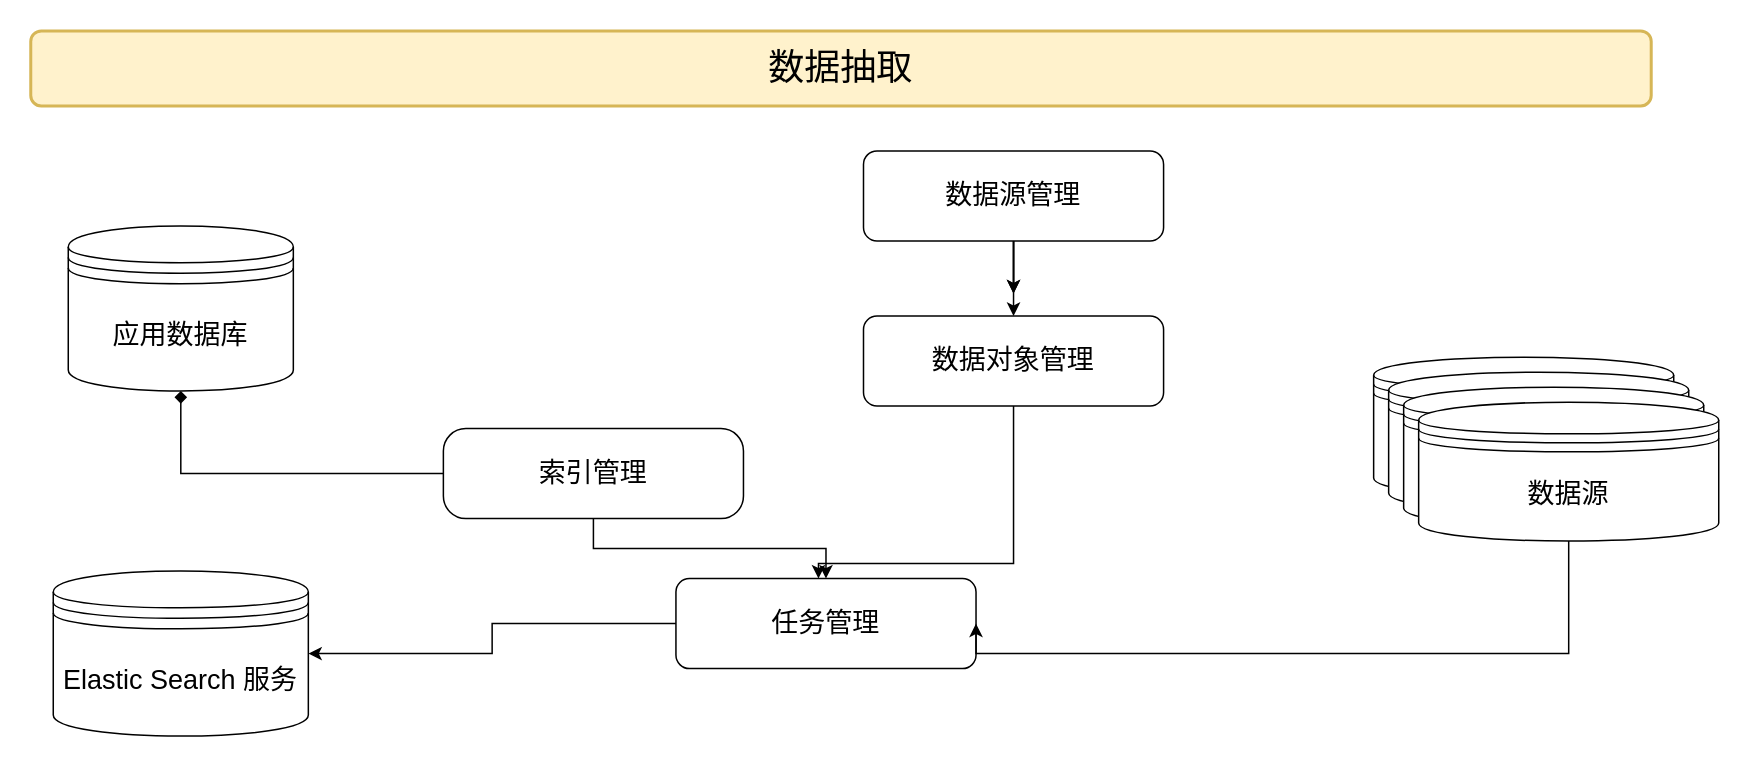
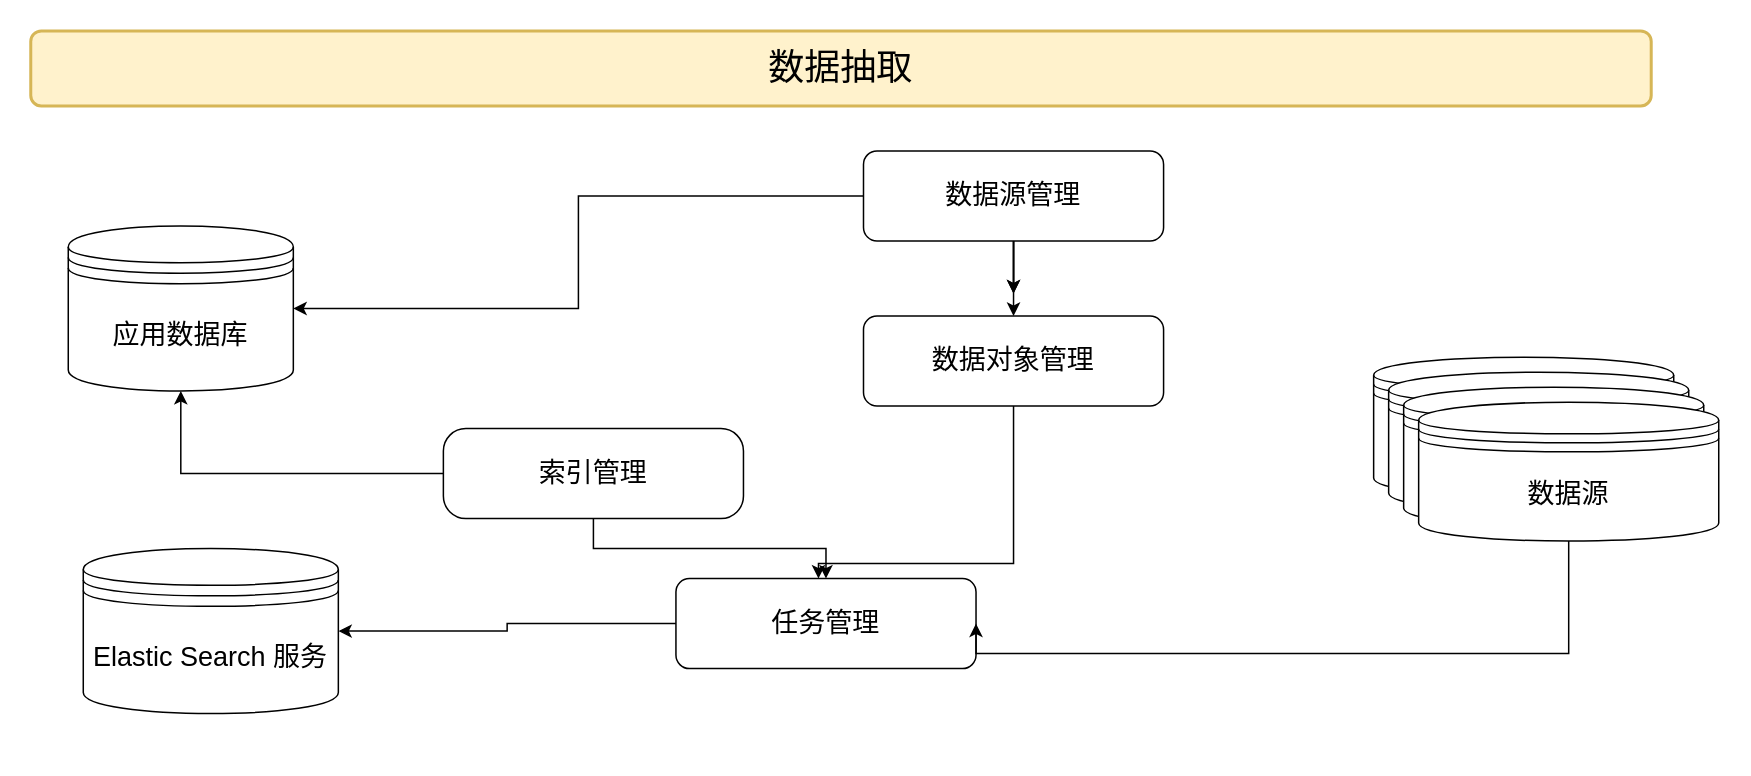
edge "数据源管理" -> "应用数据库": added
edge "索引管理" -> "应用数据库": arrowhead diamond -> classic
node "Elastic Search 服务": moved (181, 653) -> (211, 631)
